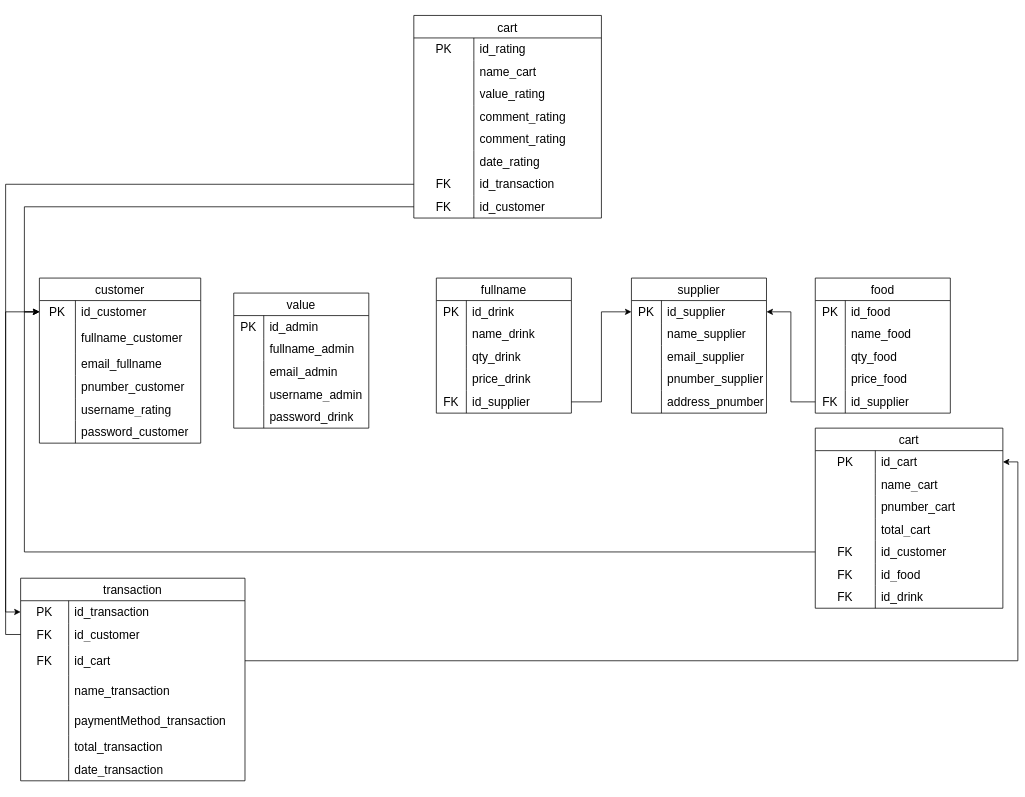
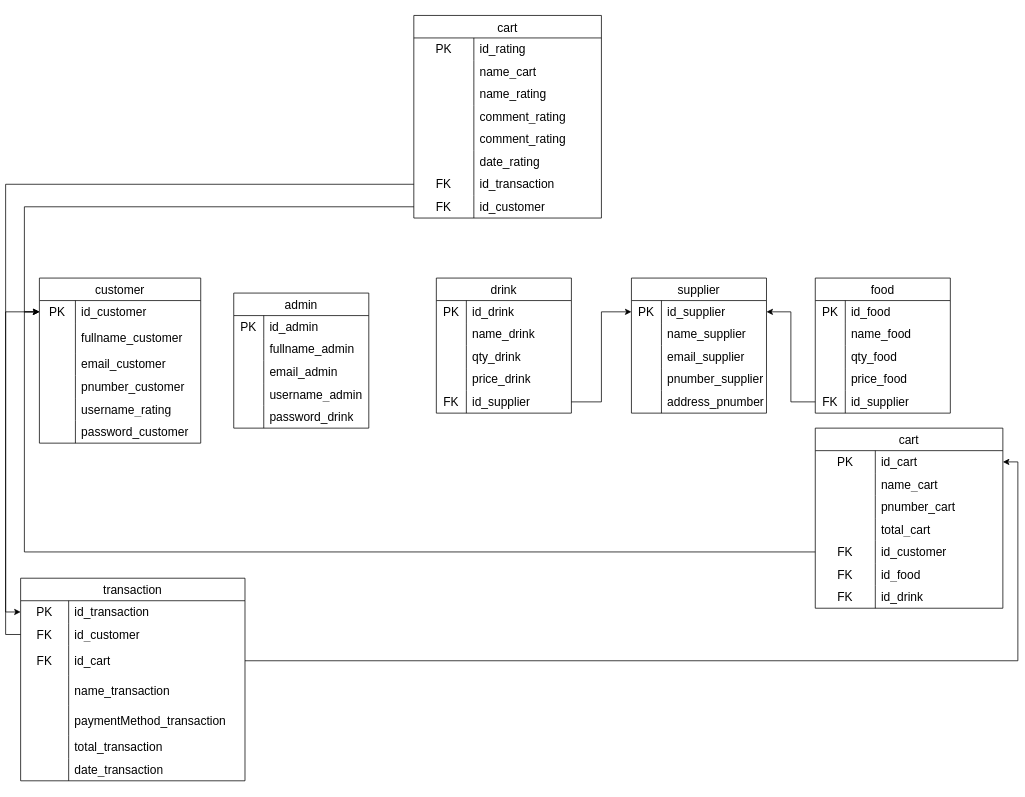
node "value_rating": label "value_rating" -> "name_rating"
node "fullname": label "fullname" -> "drink"
node "value": label "value" -> "admin"
node "email_fullname": label "email_fullname" -> "email_customer"
